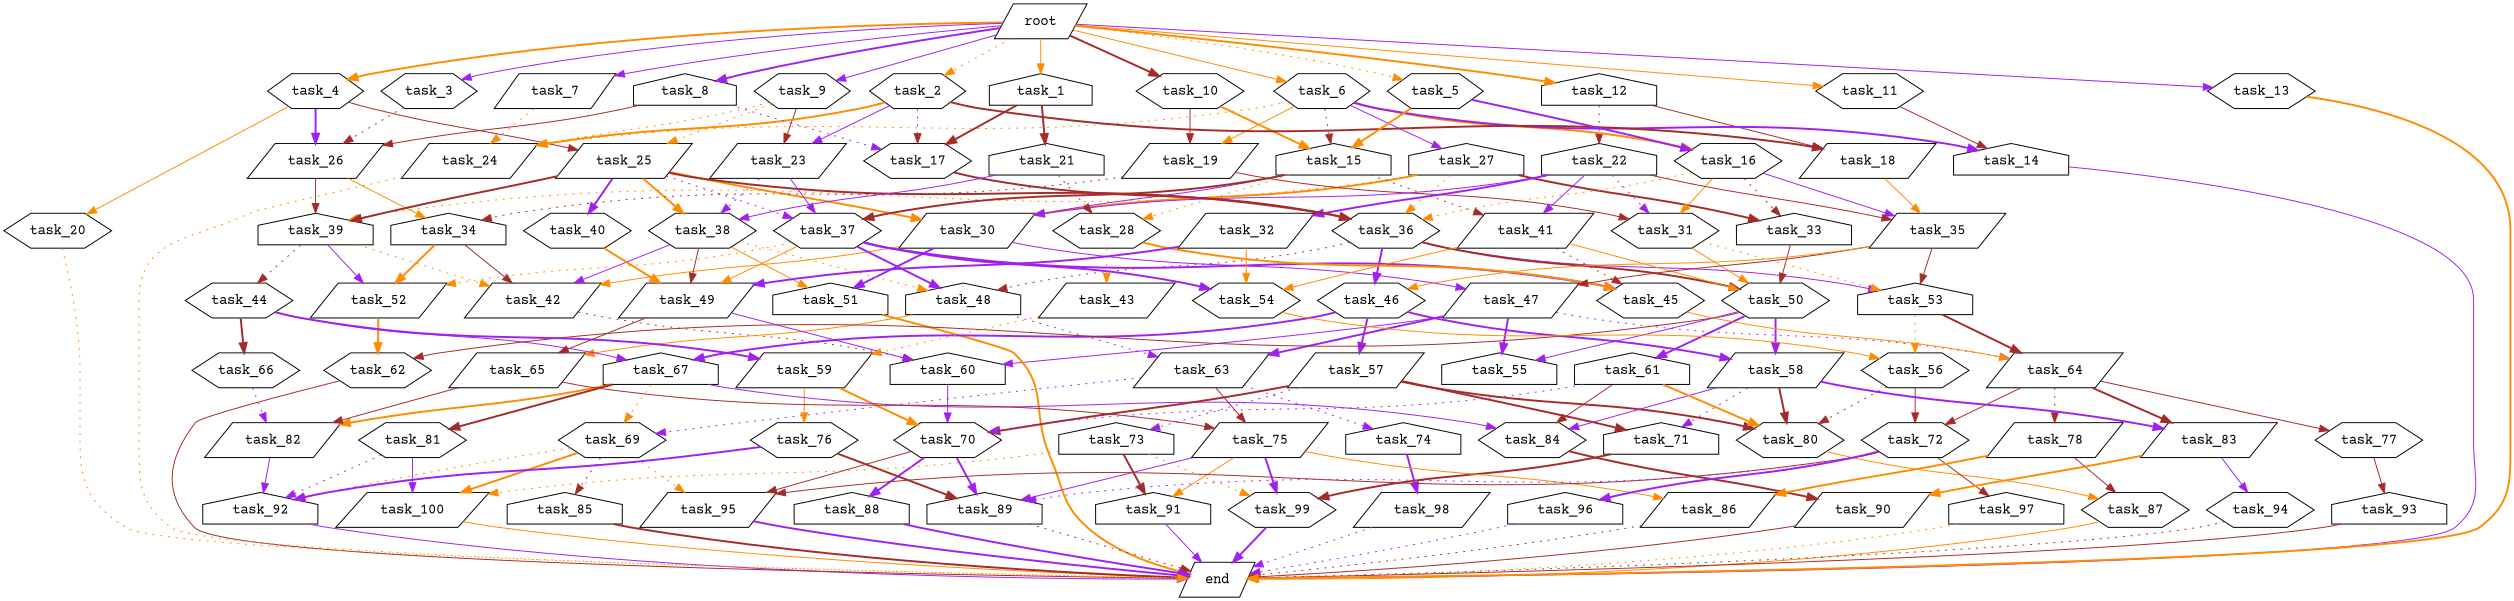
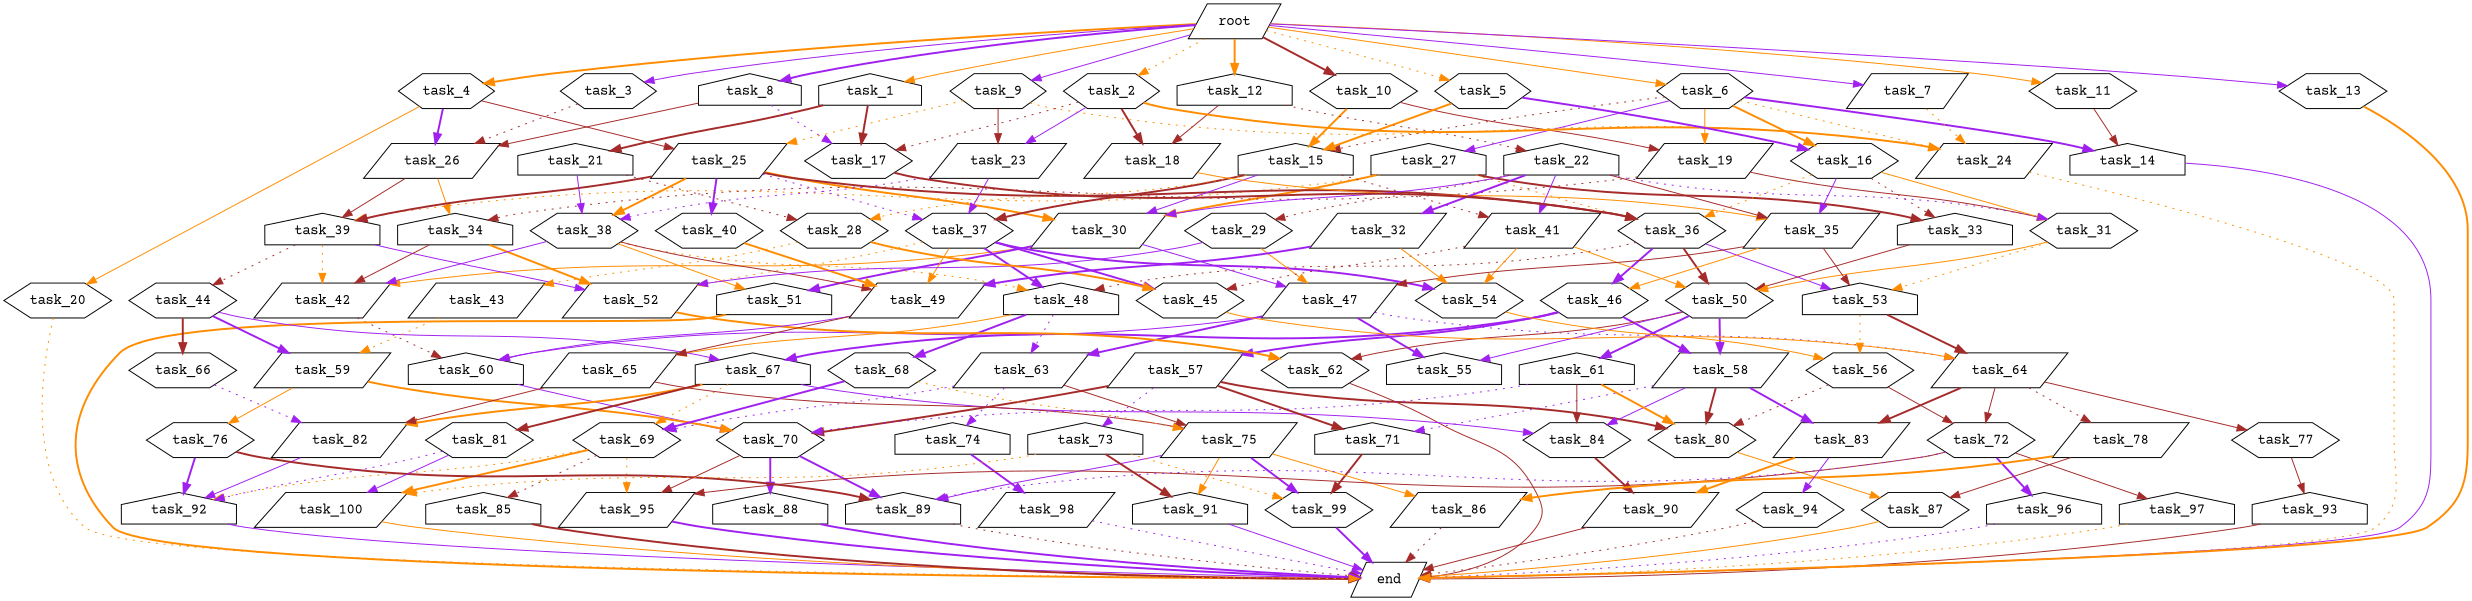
node "task_29": added
node "task_68": added
